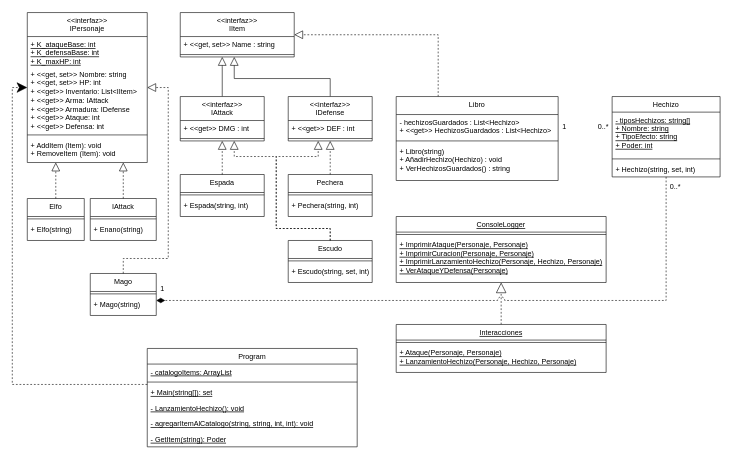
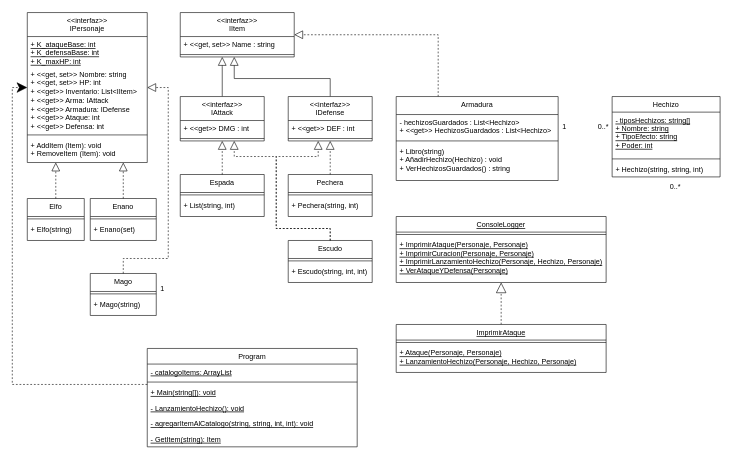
node "Libro": label "Libro" -> "Armadura"
node "+ Hechizo(string, set, int)": label "+ Hechizo(string, set, int)" -> "+ Hechizo(string, string, int)"
node "+ Espada(string, int)": label "+ Espada(string, int)" -> "+ List(string, int)"
node "IAttack": label "IAttack" -> "Enano"
node "+ Enano(string)": label "+ Enano(string)" -> "+ Enano(set)"
node "+ Escudo(string, set, int)": label "+ Escudo(string, set, int)" -> "+ Escudo(string, int, int)"
edge "Hechizo" -> "Mago": removed
node "Interacciones": label "Interacciones" -> "ImprimirAtaque"
node "+ Main(string[]): set": label "+ Main(string[]): set" -> "+ Main(string[]): void"
node "- GetItem(string): Poder": label "- GetItem(string): Poder" -> "- GetItem(string): Item"
